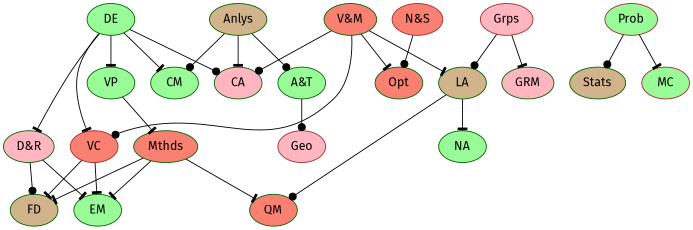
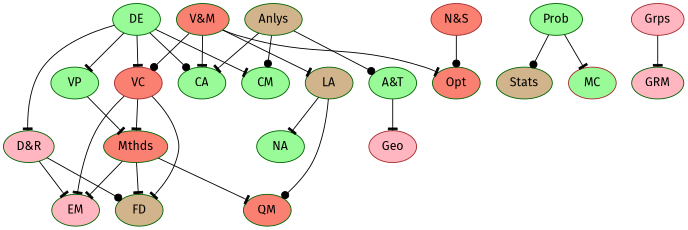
node "Prob": color brown -> darkgreen
edge "Grps" -> "LA": removed
edge "V&M" -> "CA": arrowhead dot -> tee
node "CA": fillcolor lightpink -> palegreen
edge "A&T" -> "Geo": arrowhead dot -> tee
edge "VC" -> "Mthds": added
node "EM": fillcolor palegreen -> lightpink
